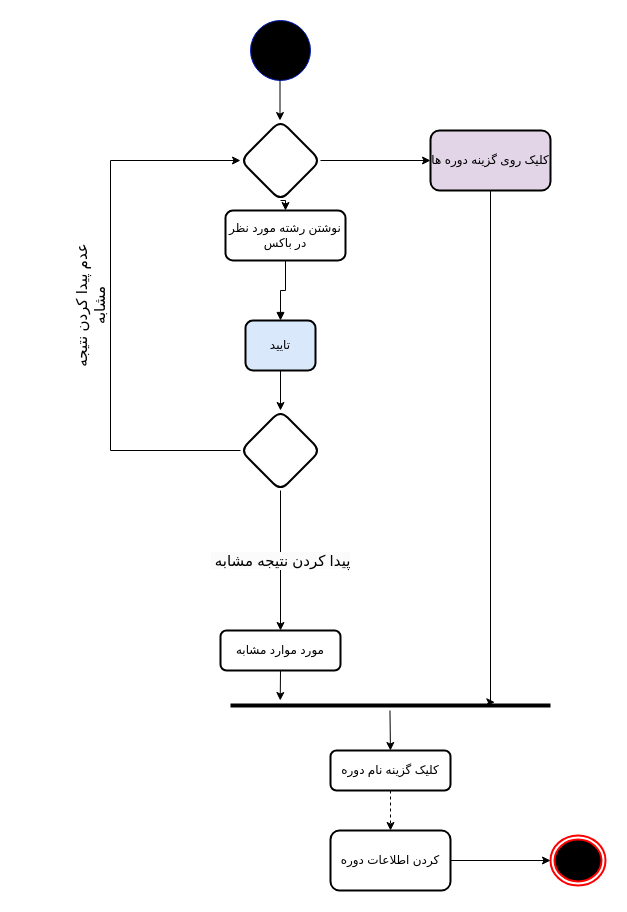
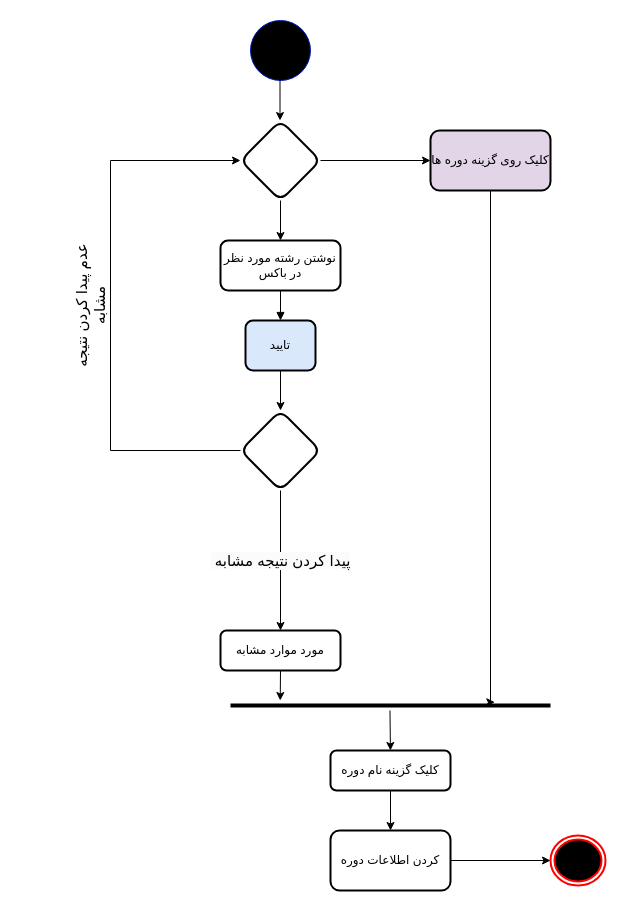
node "نوشتن رشته مورد نظر در باکس": moved (286, 236) -> (281, 266)
edge "کلیک گزینه نام دوره" -> "کردن اطلاعات دوره": style dashed -> solid
